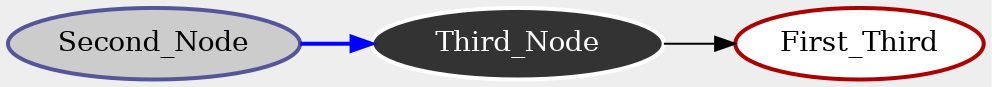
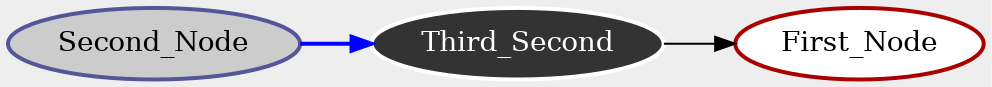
node "Third_Node": label "Third_Node" -> "Third_Second"
node "First_Third": label "First_Third" -> "First_Node"
